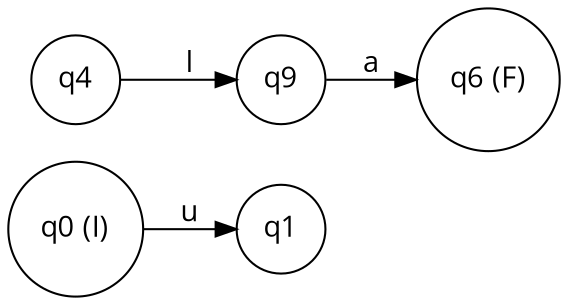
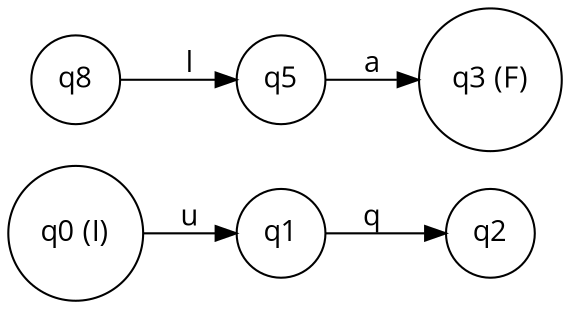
node "q4": label "q4" -> "q8"
node "q9": label "q9" -> "q5"
node "q6 (F)": label "q6 (F)" -> "q3 (F)"
node "q2": added
